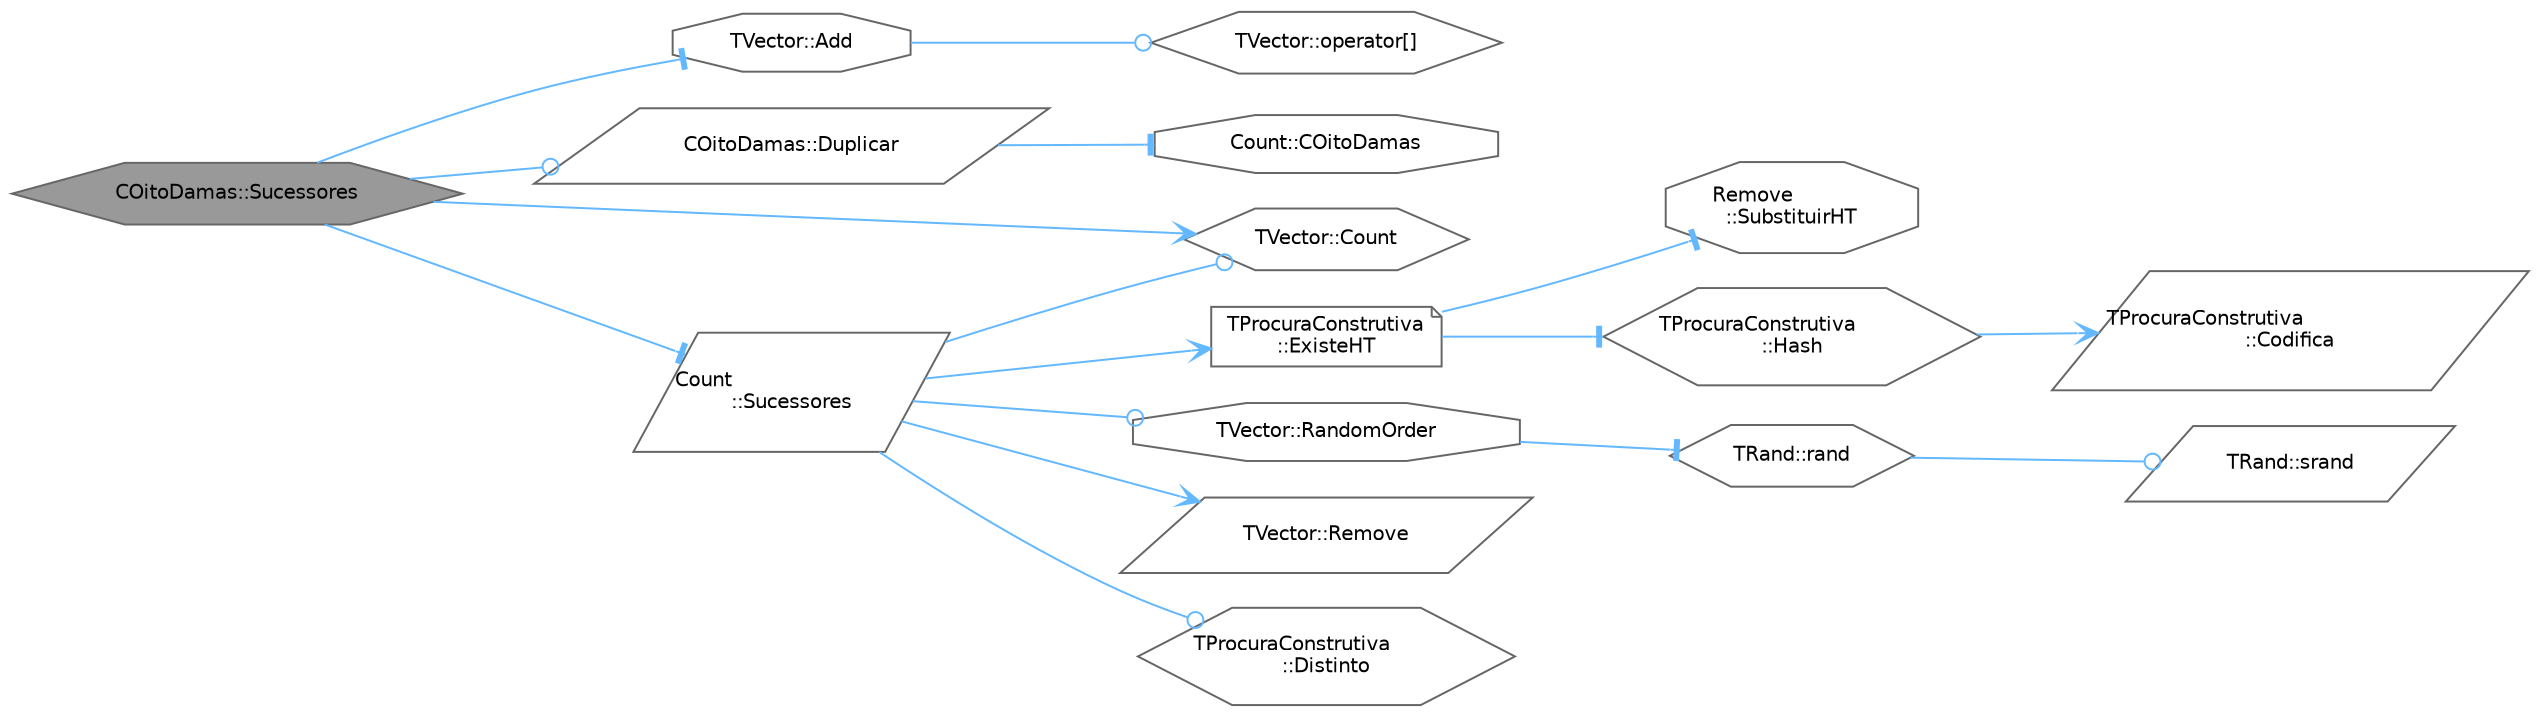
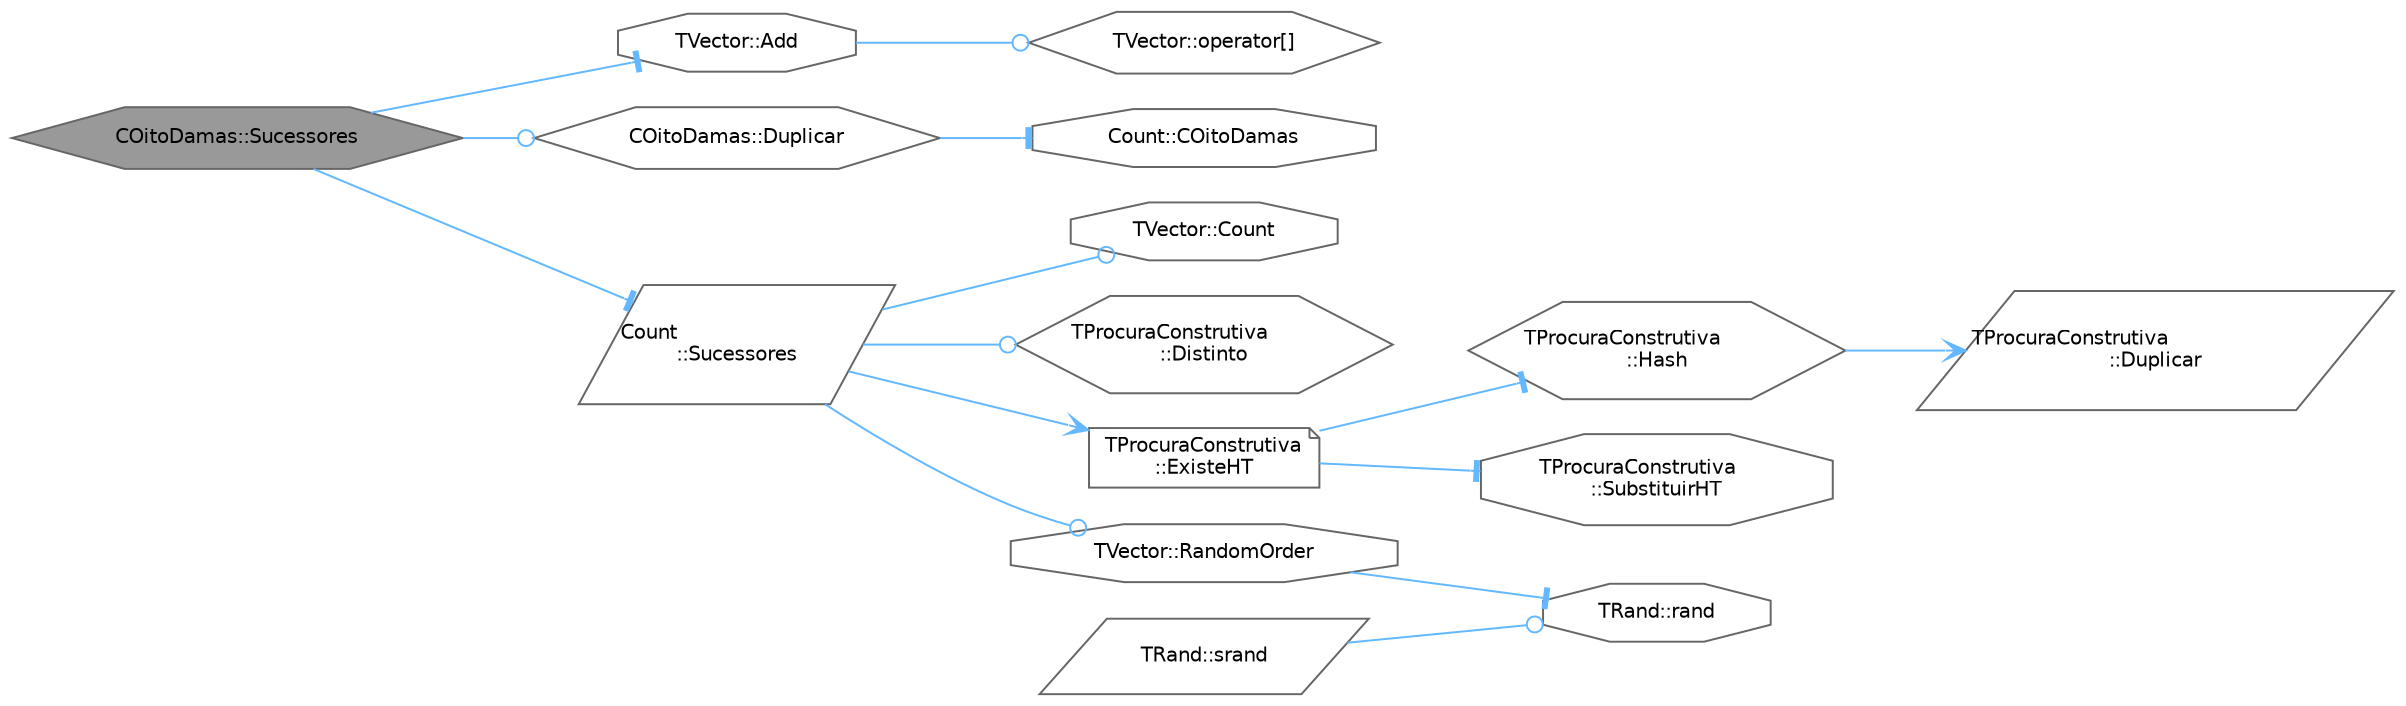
node "COitoDamas::Duplicar": shape parallelogram -> hexagon
node "Remove ::SubstituirHT": label "Remove ::SubstituirHT" -> "TProcuraConstrutiva ::SubstituirHT"
edge "COitoDamas::Sucessores" -> "TVector::Count": removed
node "TVector::Count": shape hexagon -> octagon
node "TProcuraConstrutiva ::Codifica": label "TProcuraConstrutiva ::Codifica" -> "TProcuraConstrutiva ::Duplicar"
node "TRand::rand": shape hexagon -> octagon
edge "TRand::rand" -> "TRand::srand": reversed
node "TVector::Remove": removed
